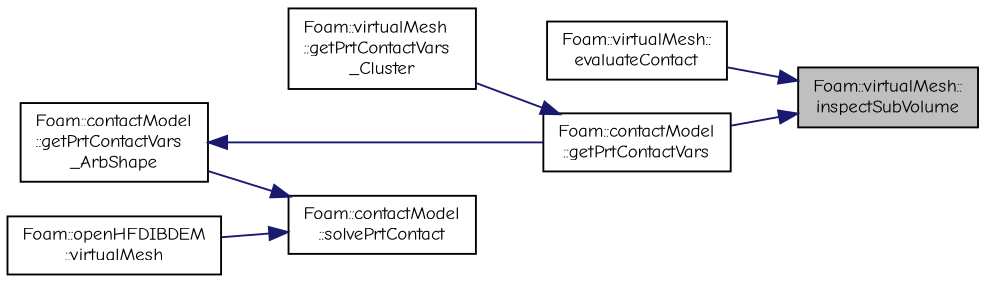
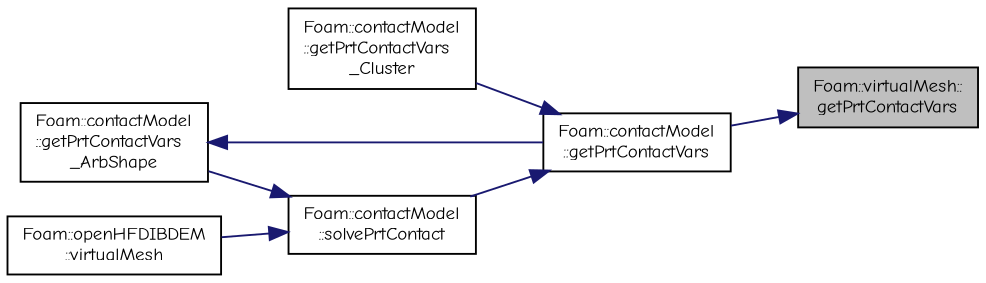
node "Foam::virtualMesh ::getPrtContactVars _Cluster": label "Foam::virtualMesh ::getPrtContactVars _Cluster" -> "Foam::contactModel ::getPrtContactVars _Cluster"
node "Foam::virtualMesh:: evaluateContact": removed
node "Foam::virtualMesh:: inspectSubVolume": label "Foam::virtualMesh:: inspectSubVolume" -> "Foam::virtualMesh:: getPrtContactVars"
edge "Foam::contactModel ::solvePrtContact" -> "Foam::contactModel ::getPrtContactVars": added
